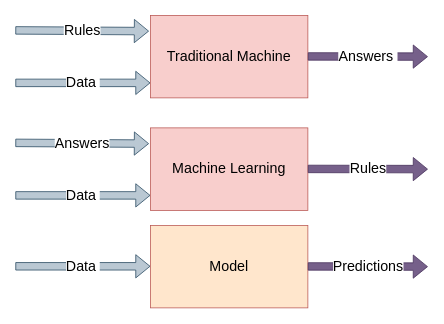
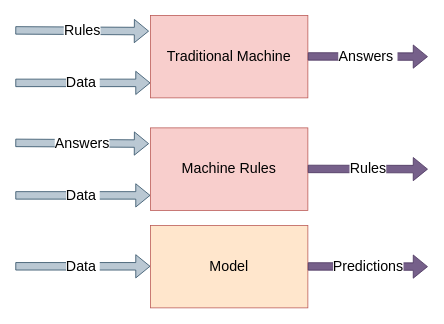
node "Machine Learning": label "Machine Learning" -> "Machine Rules"
